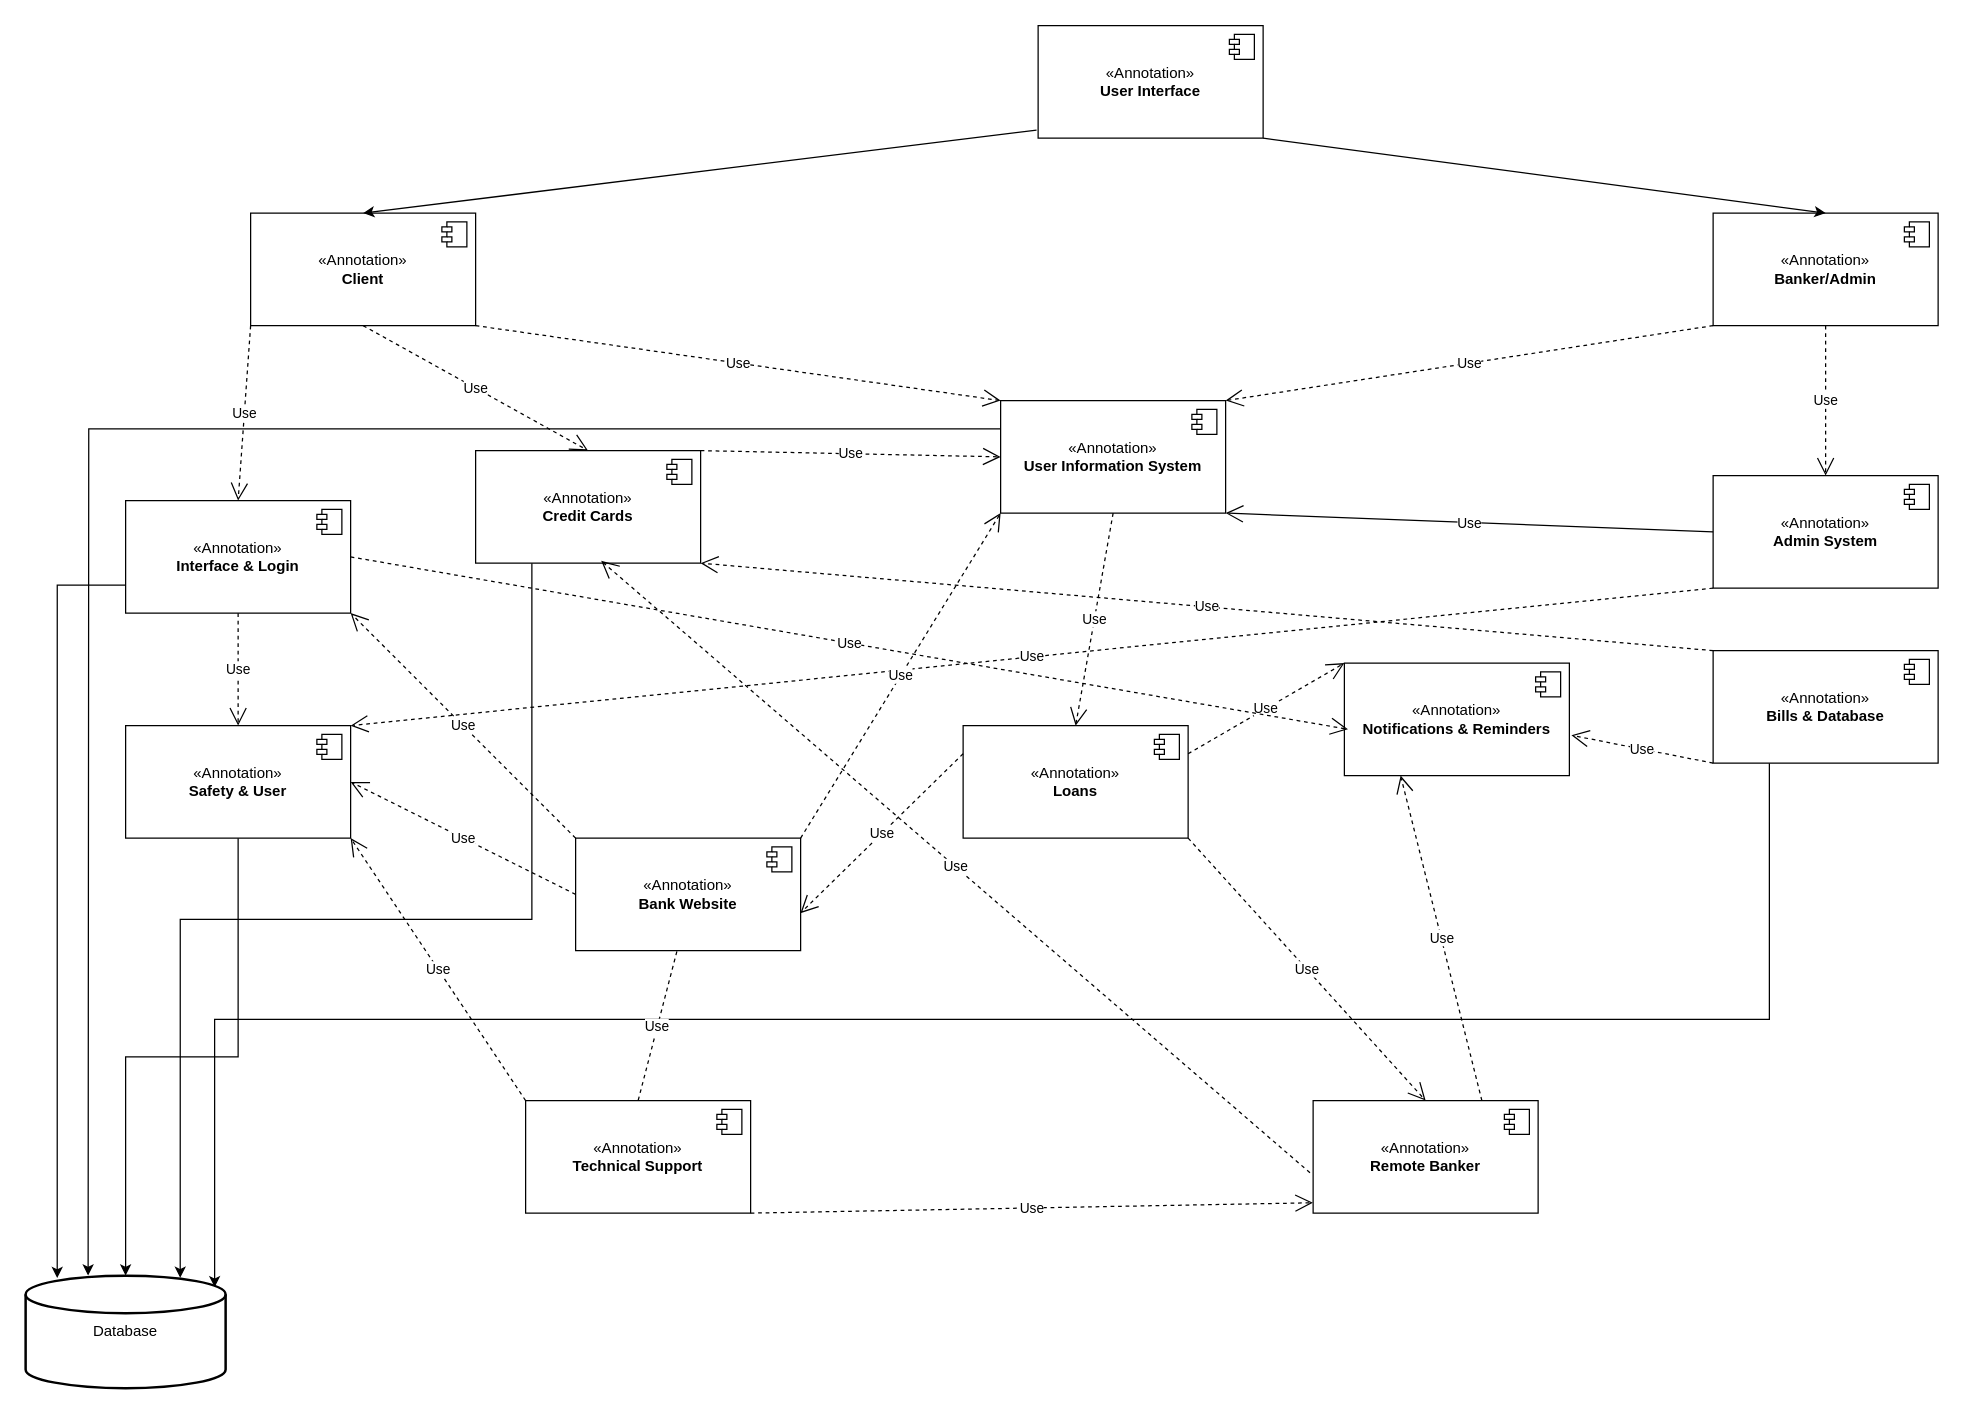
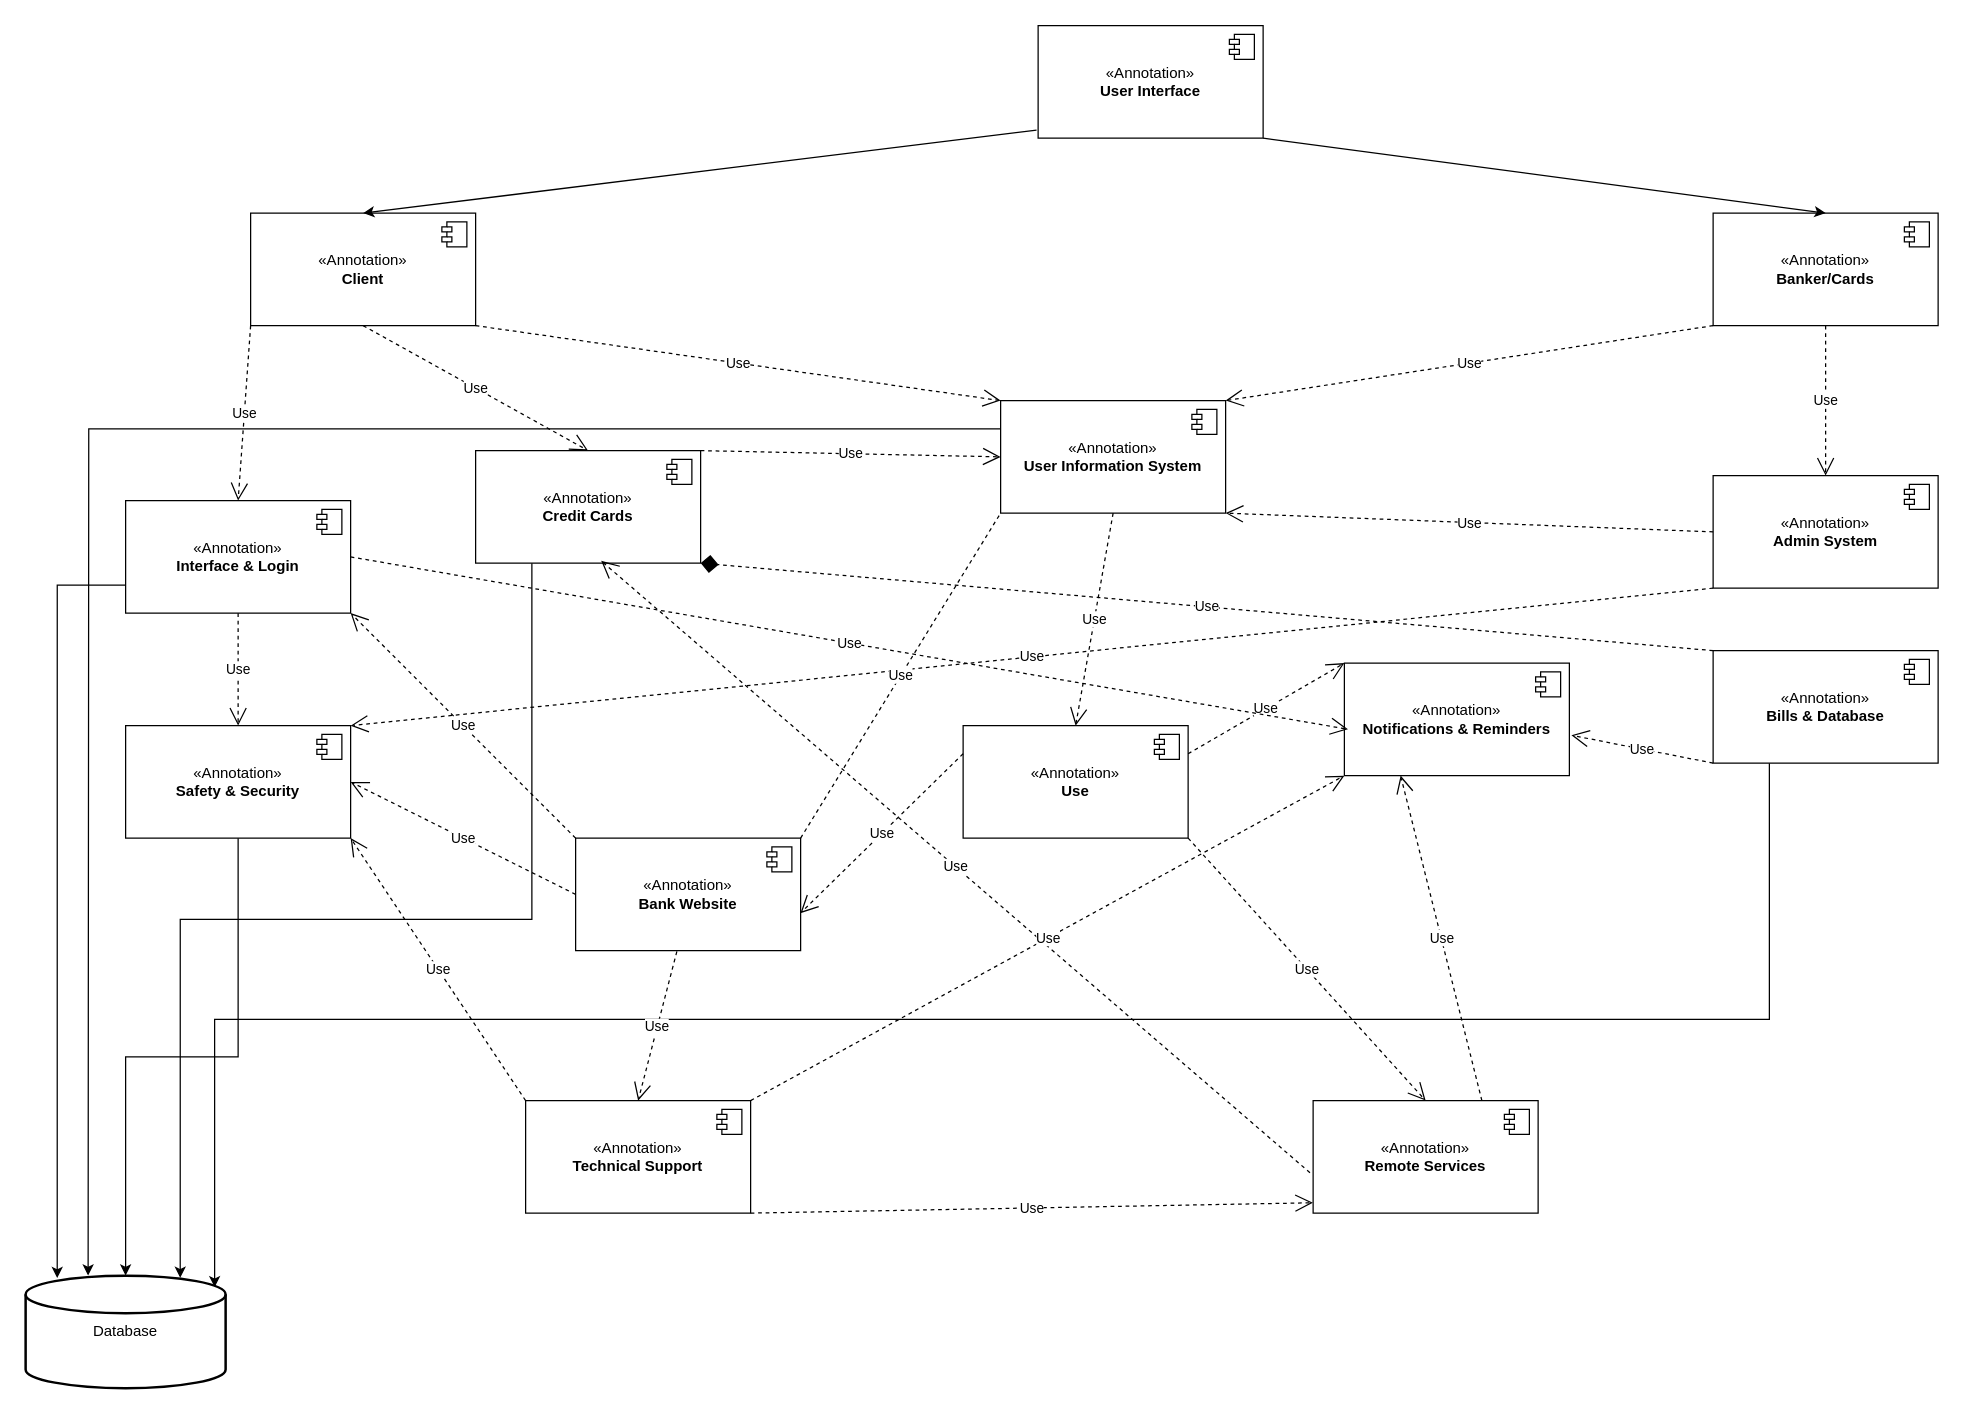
node "«Annotation» Banker/Admin": label "«Annotation» Banker/Admin" -> "«Annotation» Banker/Cards"
edge "«Annotation» Bank Website" -> "«Annotation» User Information System": arrowhead open -> none
edge "«Annotation» Admin System" -> "«Annotation» User Information System": style solid -> dashed
edge "«Annotation» Bills & Database" -> "«Annotation» Credit Cards": arrowhead open -> diamond
node "«Annotation» Safety & User": label "«Annotation» Safety & User" -> "«Annotation» Safety & Security"
node "«Annotation» Loans": label "«Annotation» Loans" -> "«Annotation» Use"
edge "«Annotation» Technical Support" -> "«Annotation» Notifications & Reminders": added, label "Use"
edge "«Annotation» Bank Website" -- "«Annotation» Technical Support": arrowhead none -> open
node "«Annotation» Remote Banker": label "«Annotation» Remote Banker" -> "«Annotation» Remote Services"
